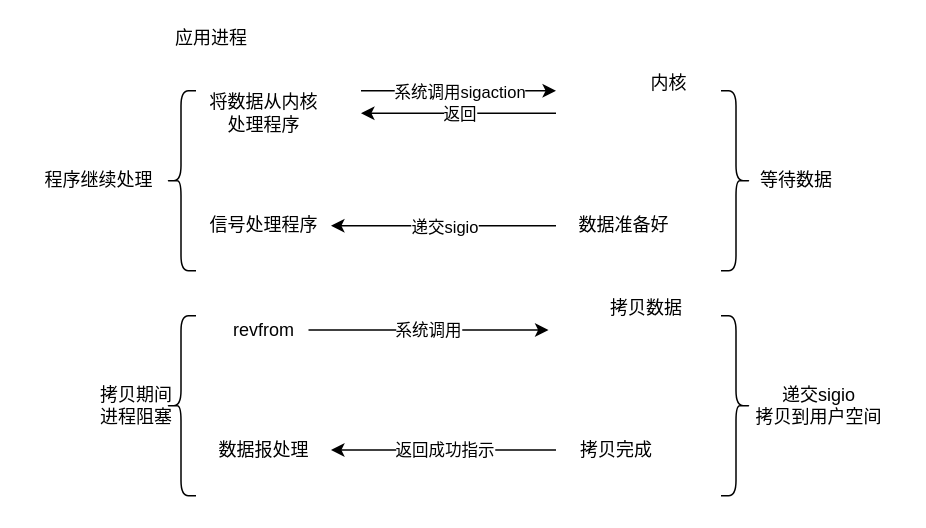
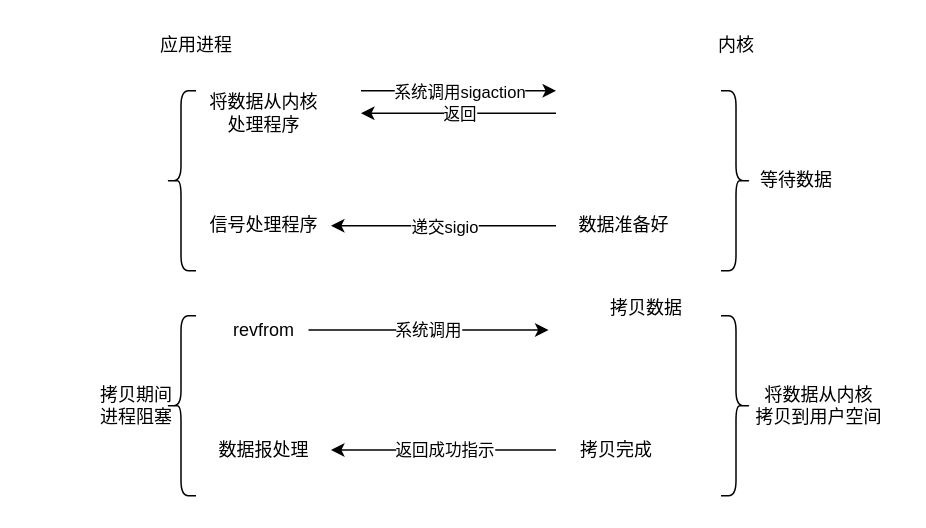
node "应用进程": moved (211, 38) -> (196, 46)
node "内核": moved (668, 83) -> (736, 46)
node "程序继续处理": removed
node "递交sigio 拷贝到用户空间": label "递交sigio 拷贝到用户空间" -> "将数据从内核 拷贝到用户空间"
